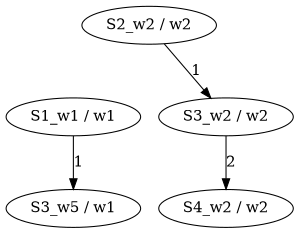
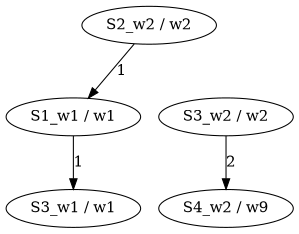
edge "S2_w2 / w2" -> "S3_w2 / w2": now "S2_w2 / w2" -> "S1_w1 / w1"
node "S3_w5 / w1": label "S3_w5 / w1" -> "S3_w1 / w1"
node "S4_w2 / w2": label "S4_w2 / w2" -> "S4_w2 / w9"
